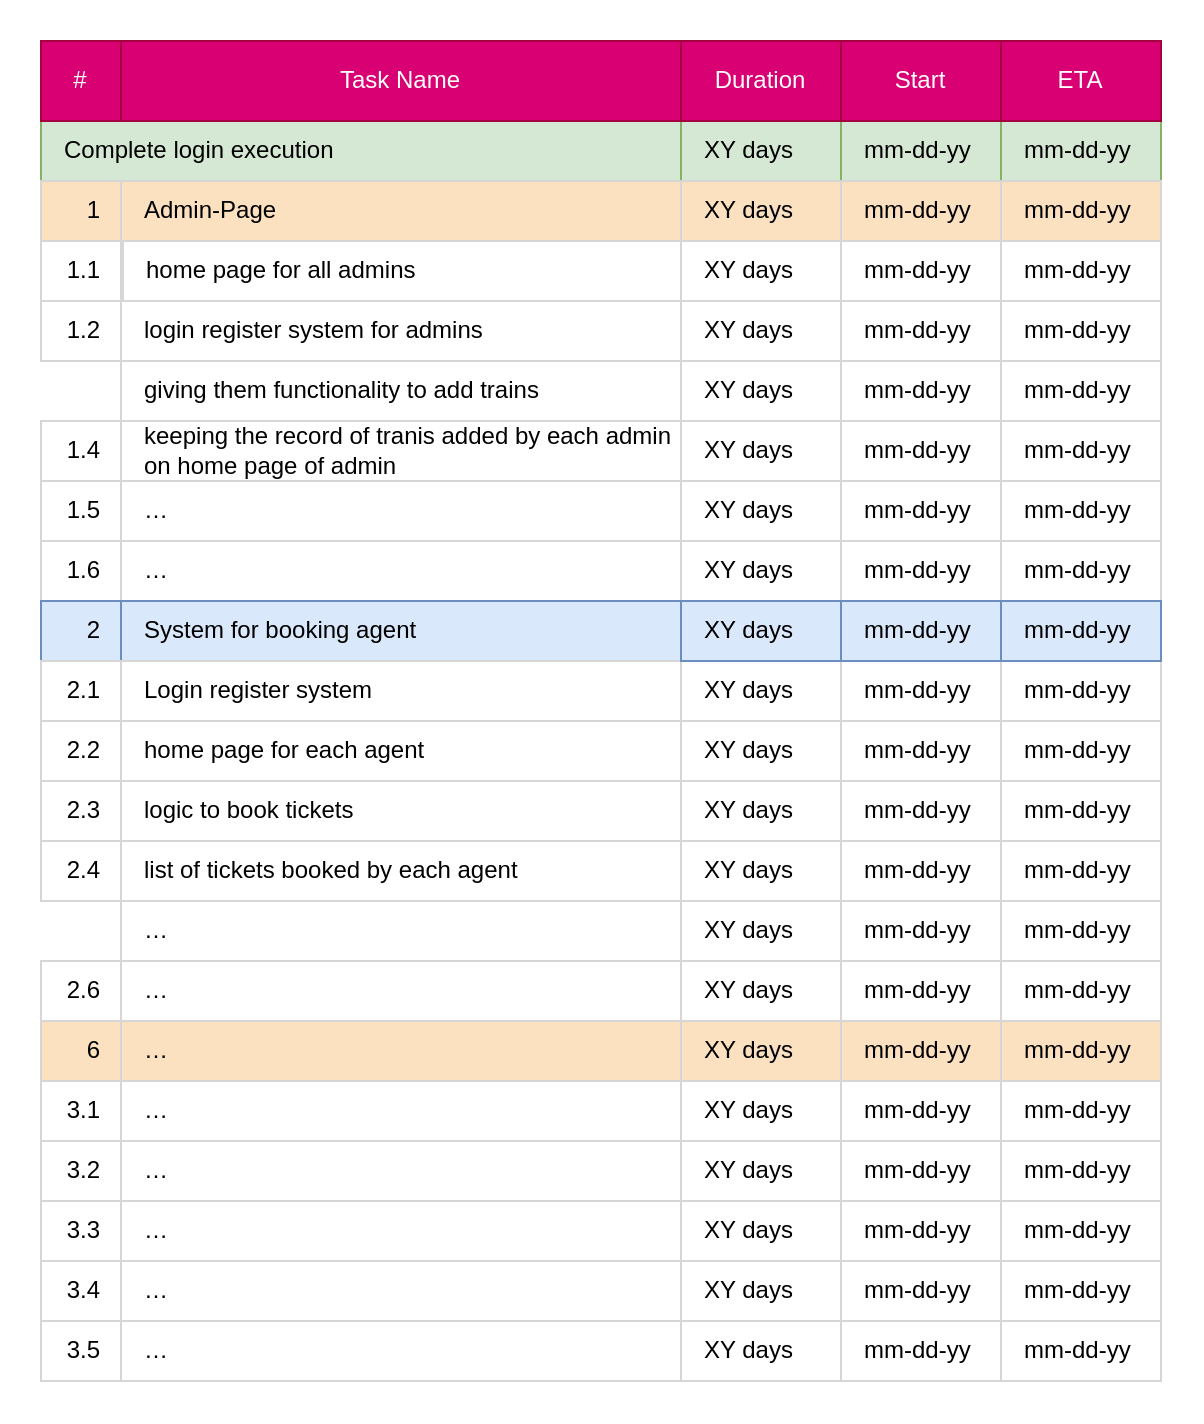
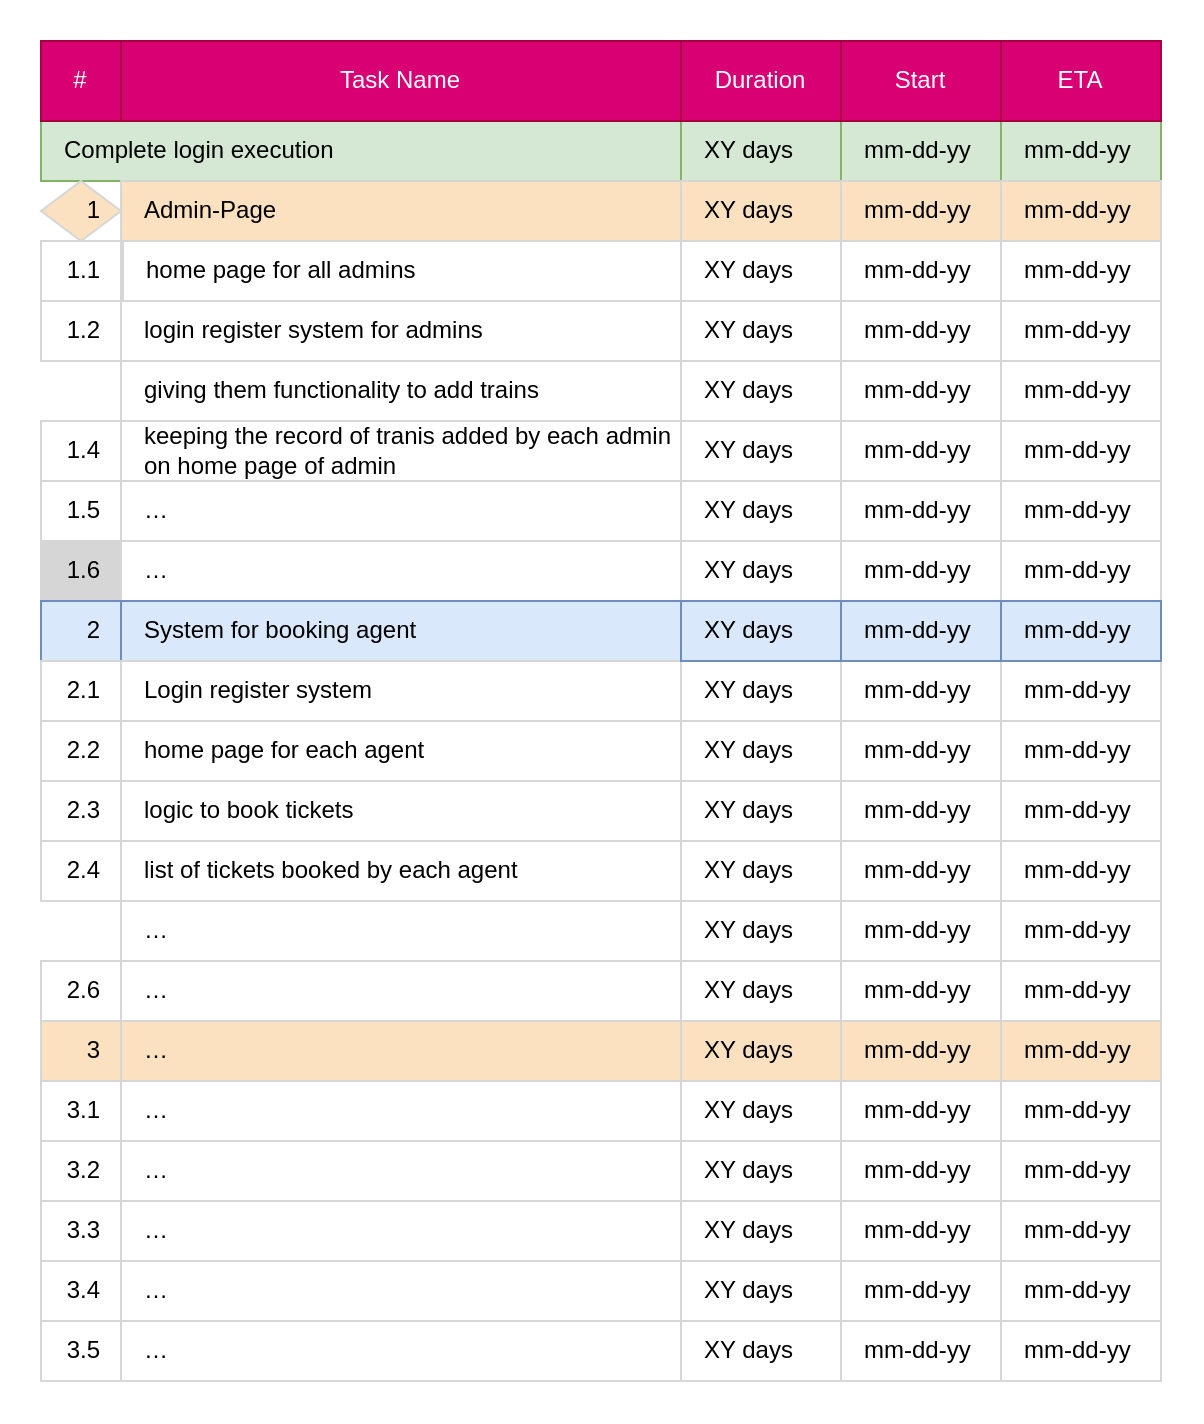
node "1": shape rectangle -> diamond
node "1.6": fillcolor #ffffff -> #d6d6d6
node "6": label "6" -> "3"
